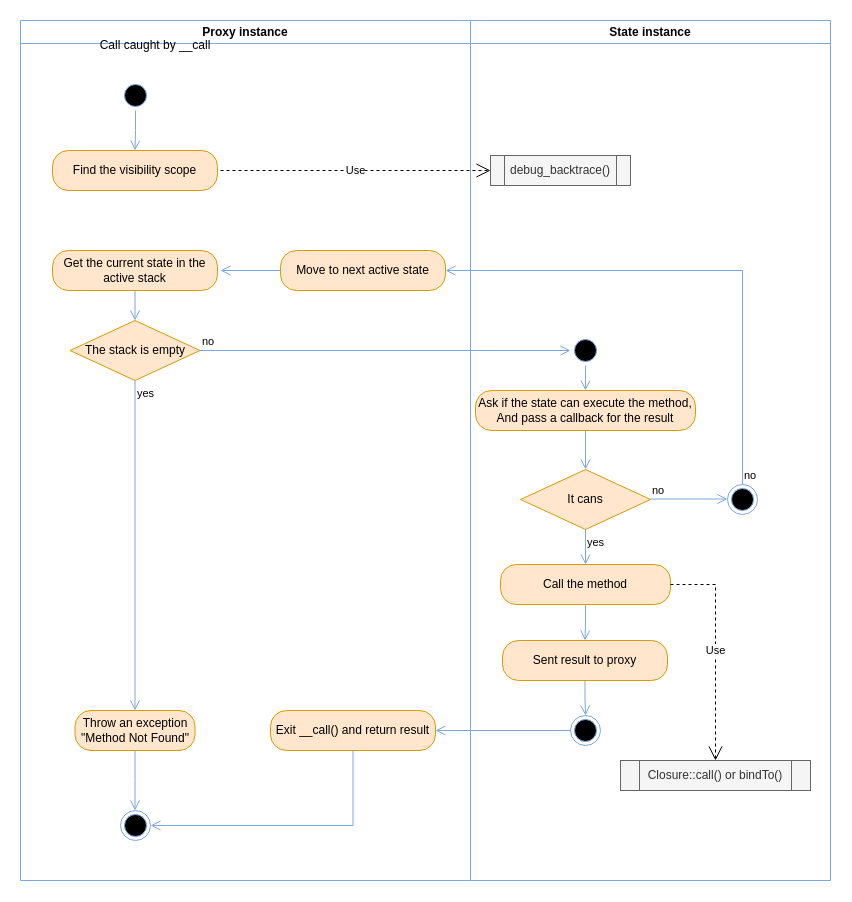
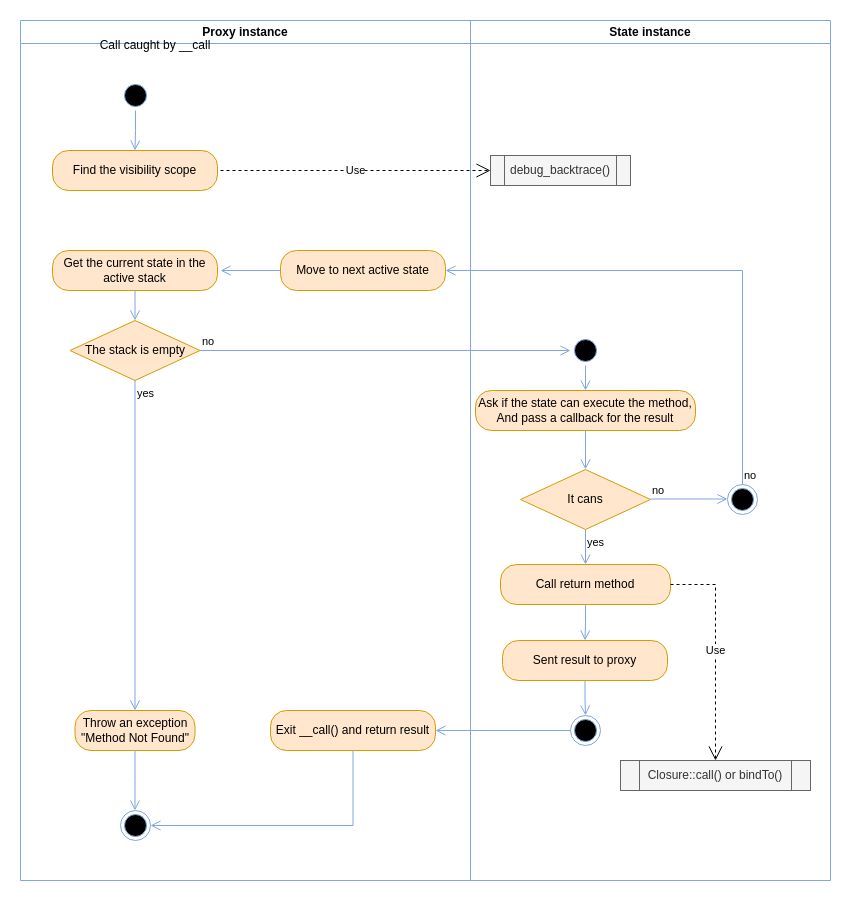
node "Call the method": label "Call the method" -> "Call return method"
